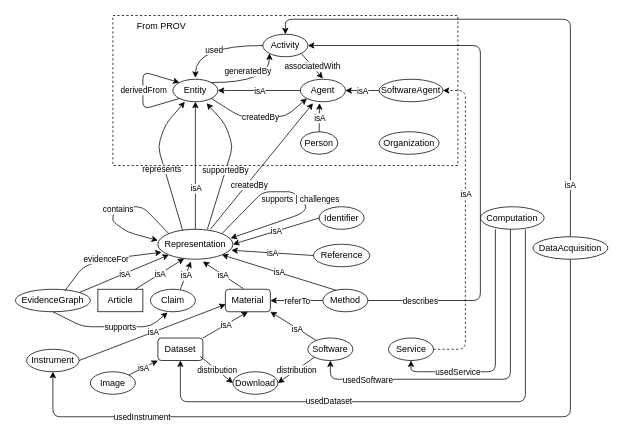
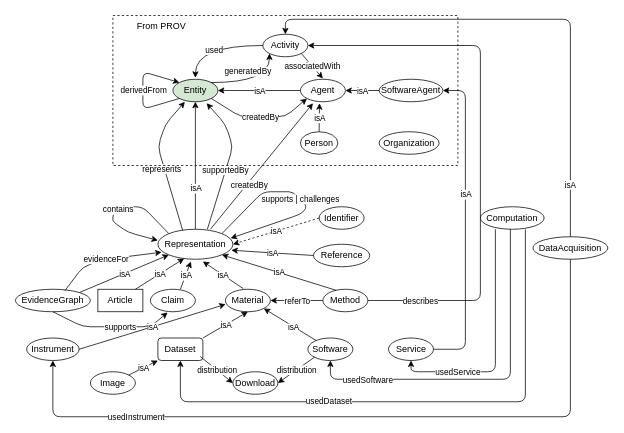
node "Entity": fillcolor #ffffff -> #d5e8d4
edge "Identifier" -> "Representation": style solid -> dashed
edge "Service" -> "SoftwareAgent": style dashed -> solid
node "Material": shape rounded rectangle -> ellipse
node "Instrument": moved (53, 360) -> (53, 349)
